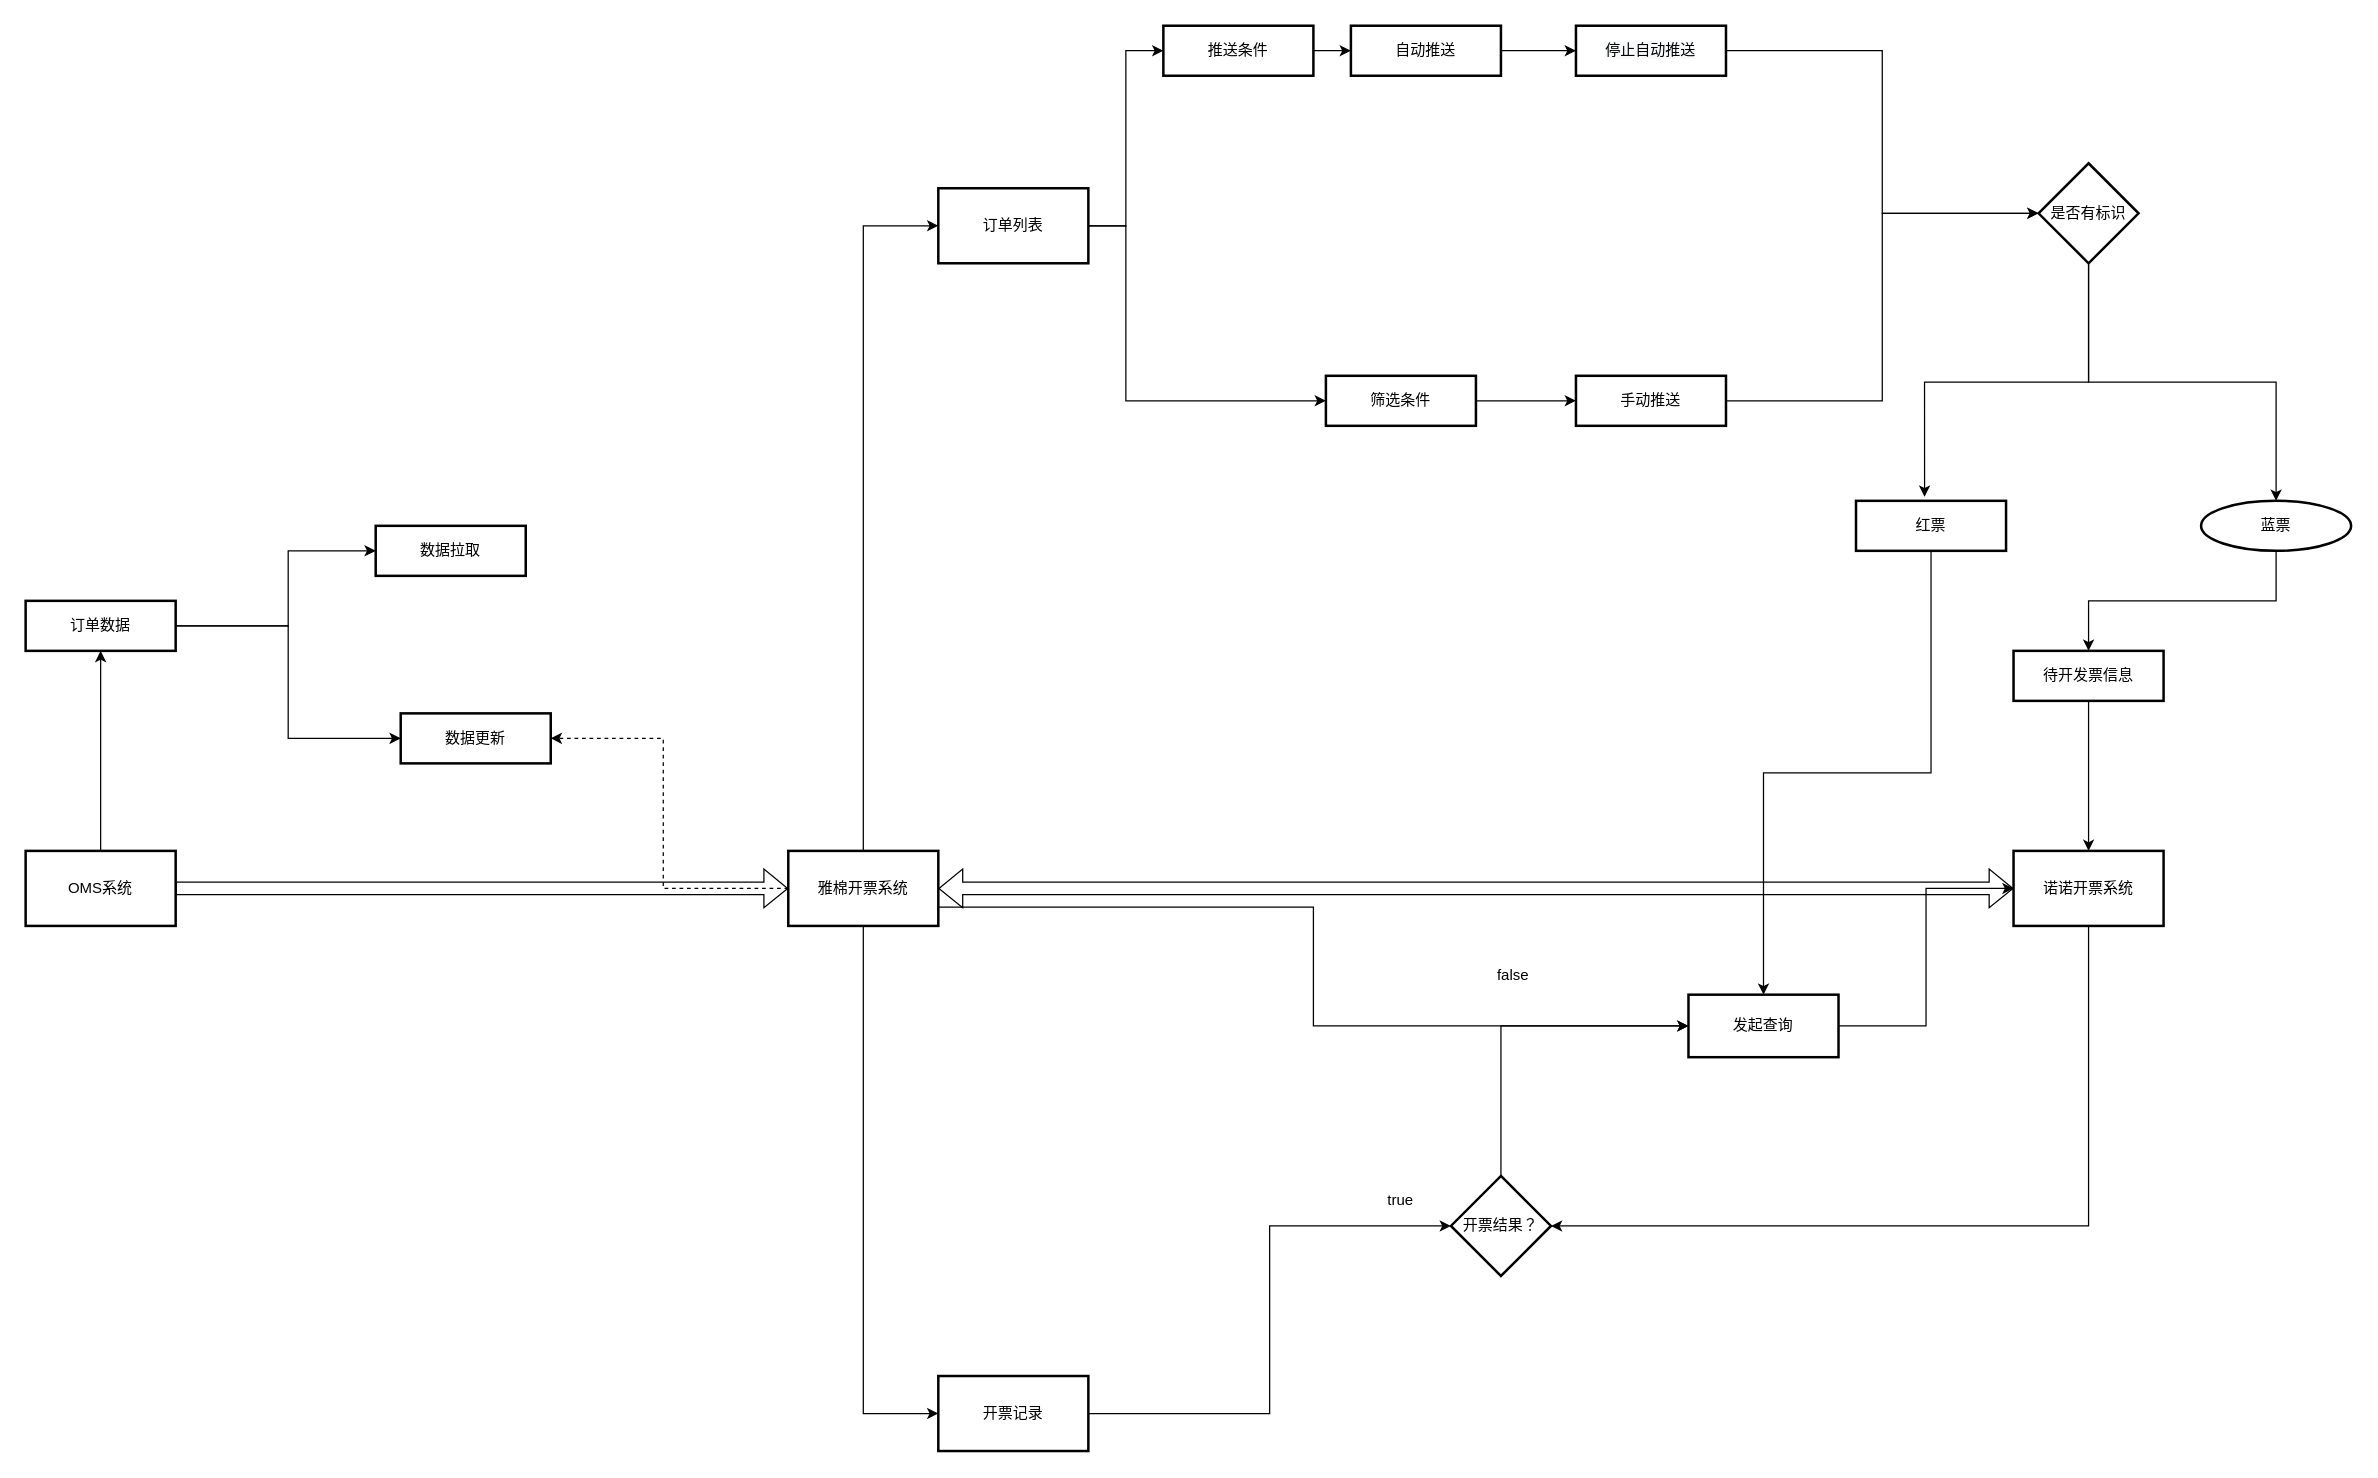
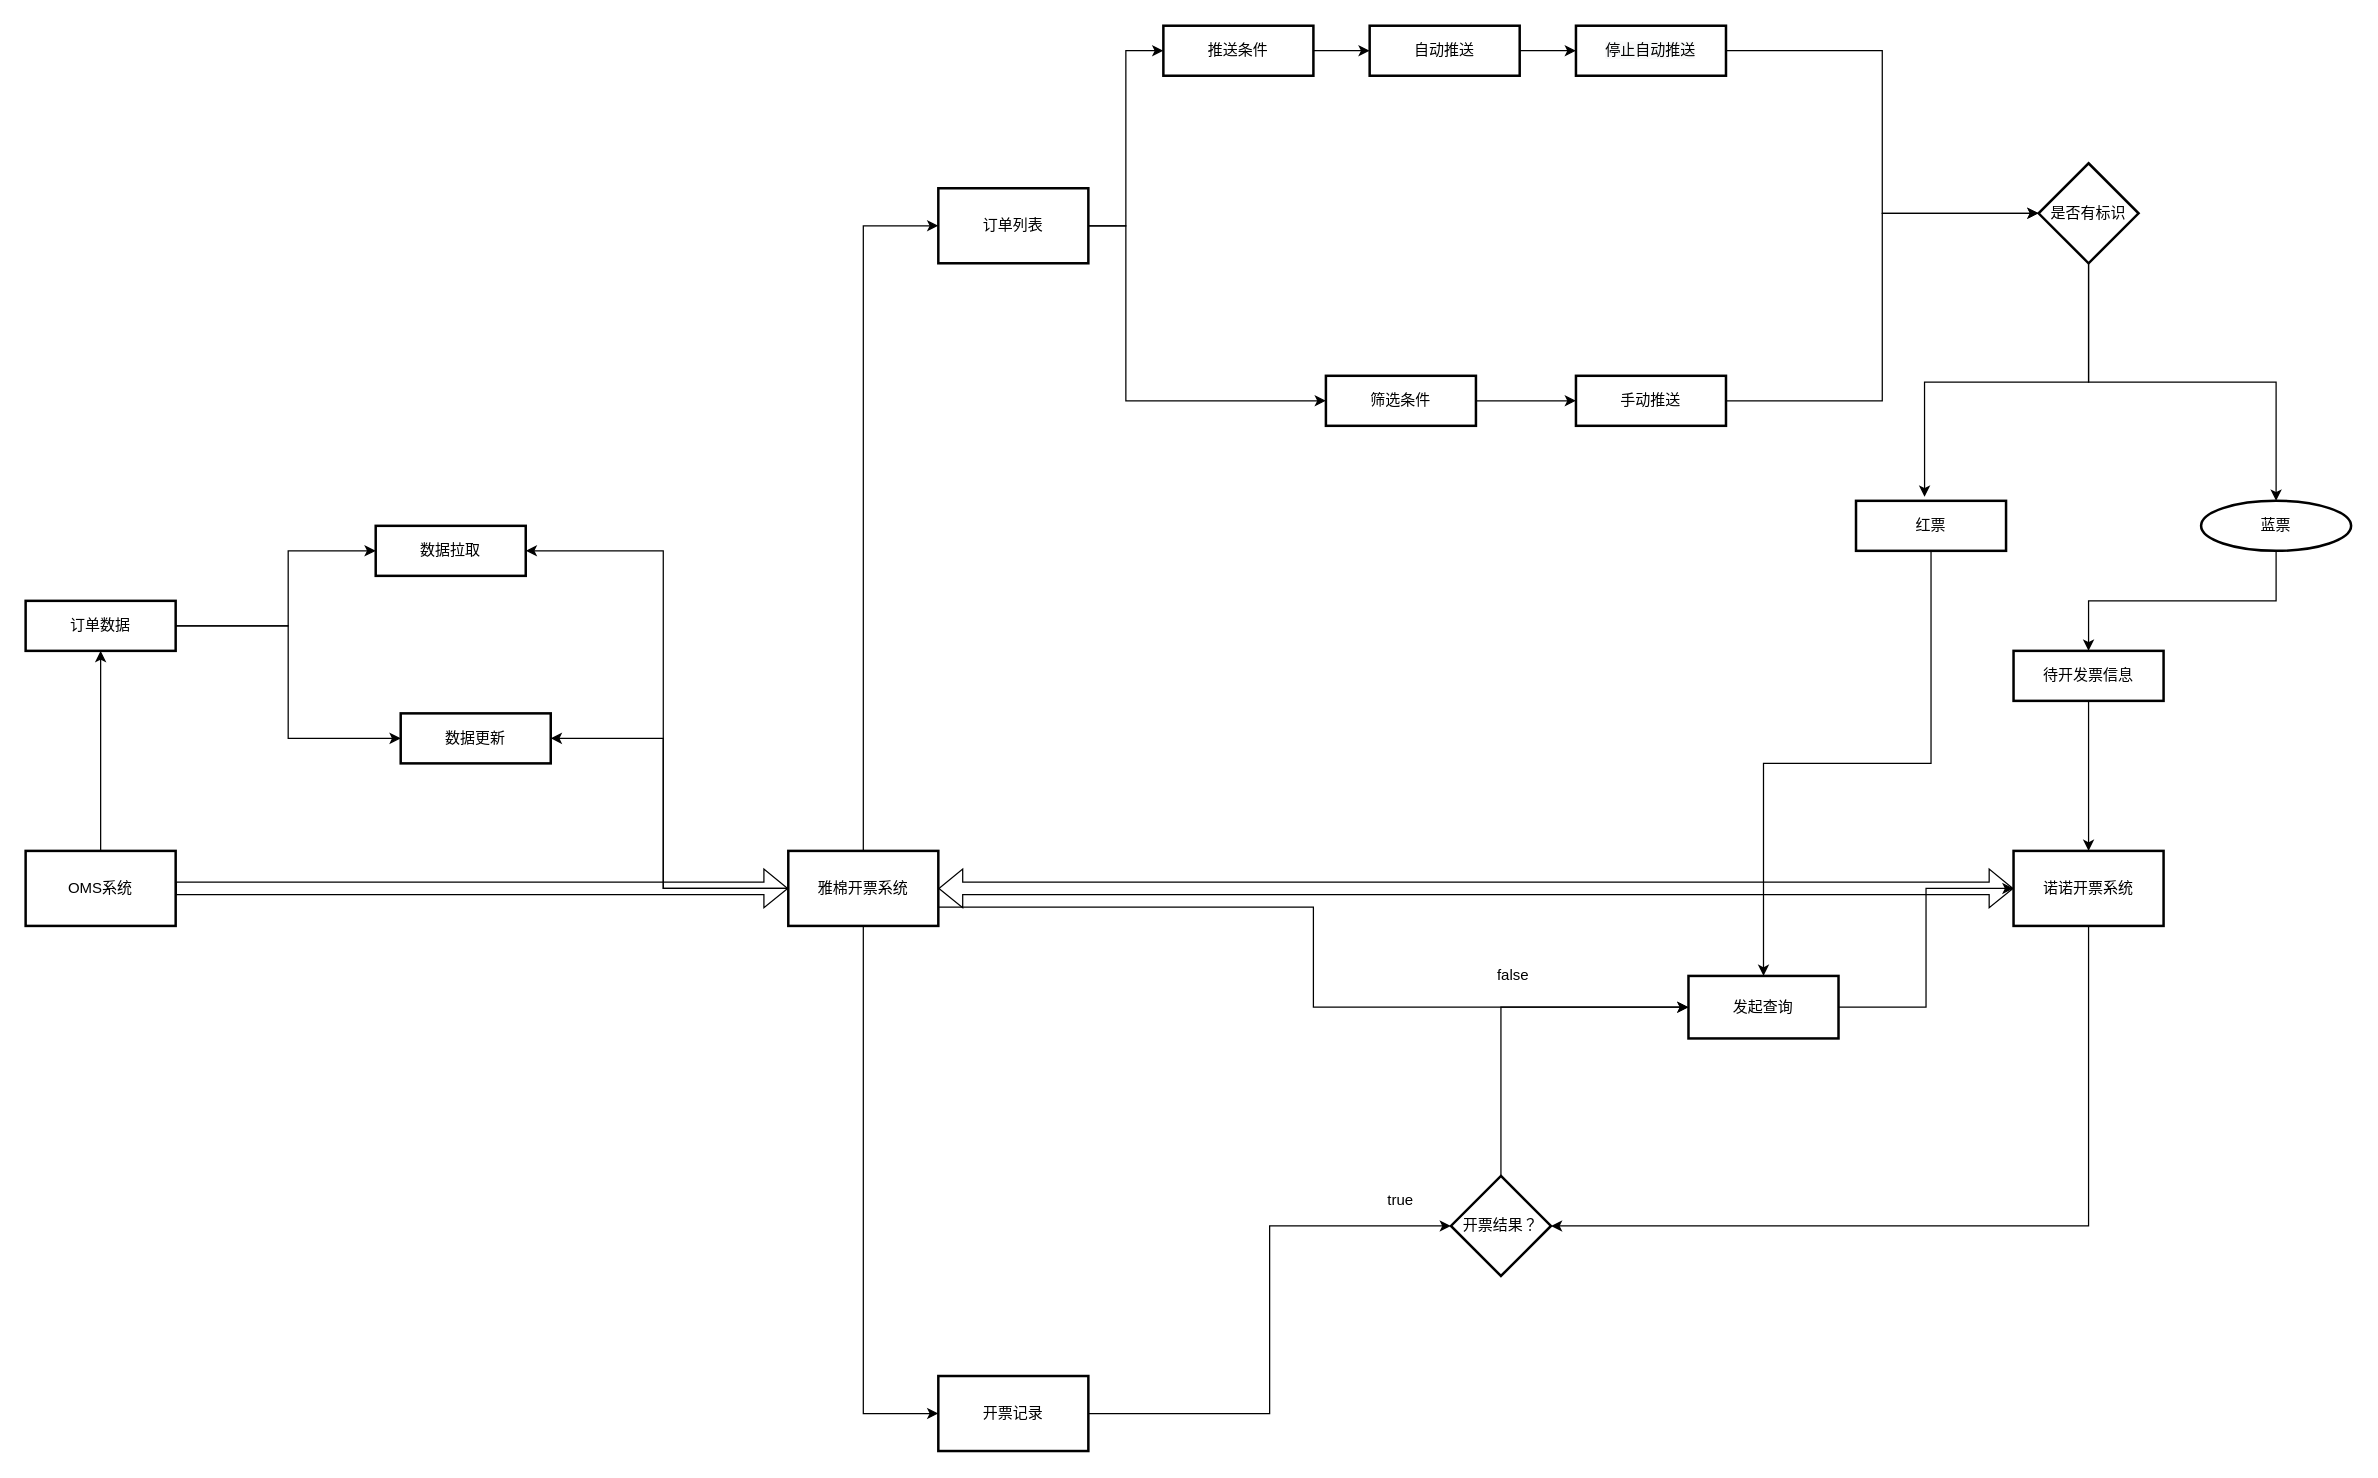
node "自动推送": moved (1426, 51) -> (1444, 51)
edge "雅棉开票系统" -> "数据拉取": added
edge "雅棉开票系统" -> "数据更新": style dashed -> solid
node "发起查询": moved (1763, 1026) -> (1763, 1007)
